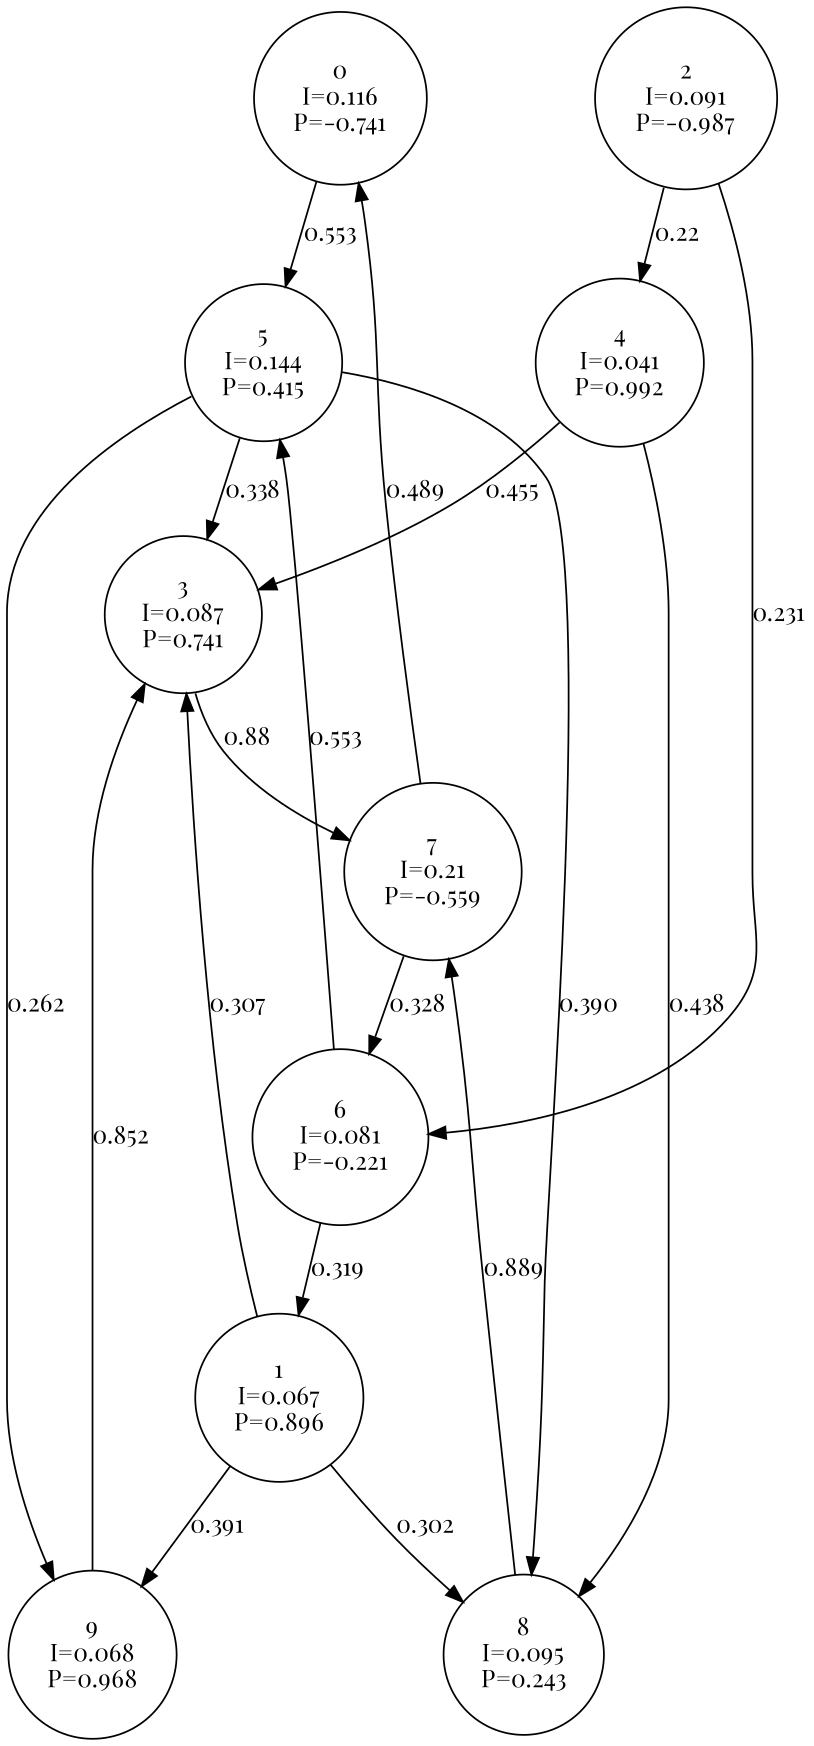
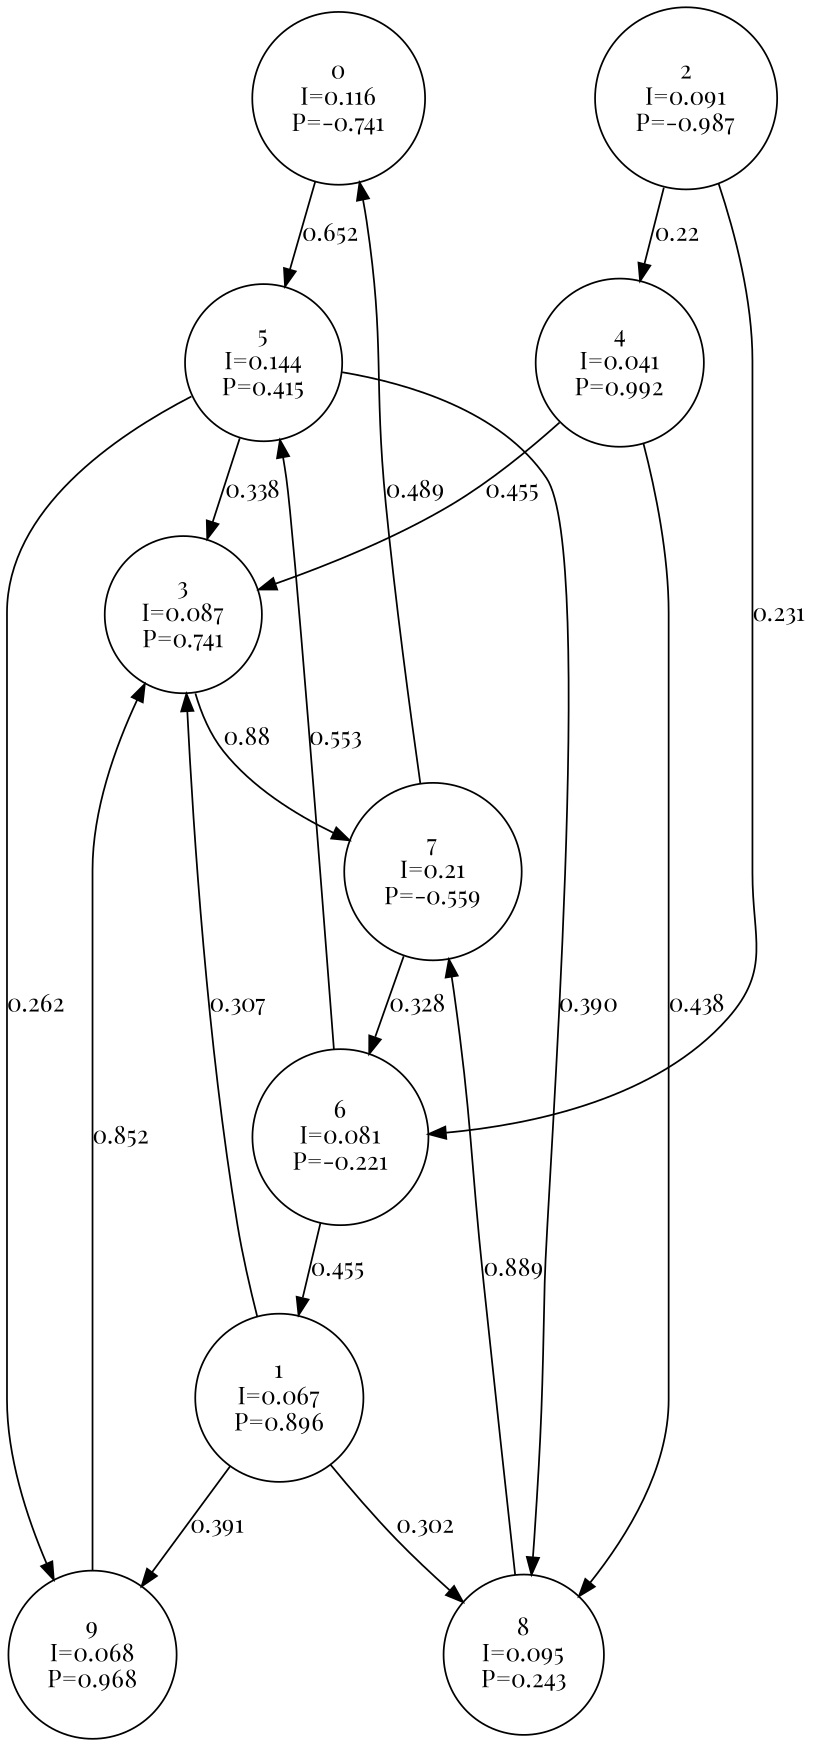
edge "0 I=0.116 P=-0.741" -> "5 I=0.144 P=0.415": label "0.553" -> "0.652"
edge "6 I=0.081 P=-0.221" -> "1 I=0.067 P=0.896": label "0.319" -> "0.455"
